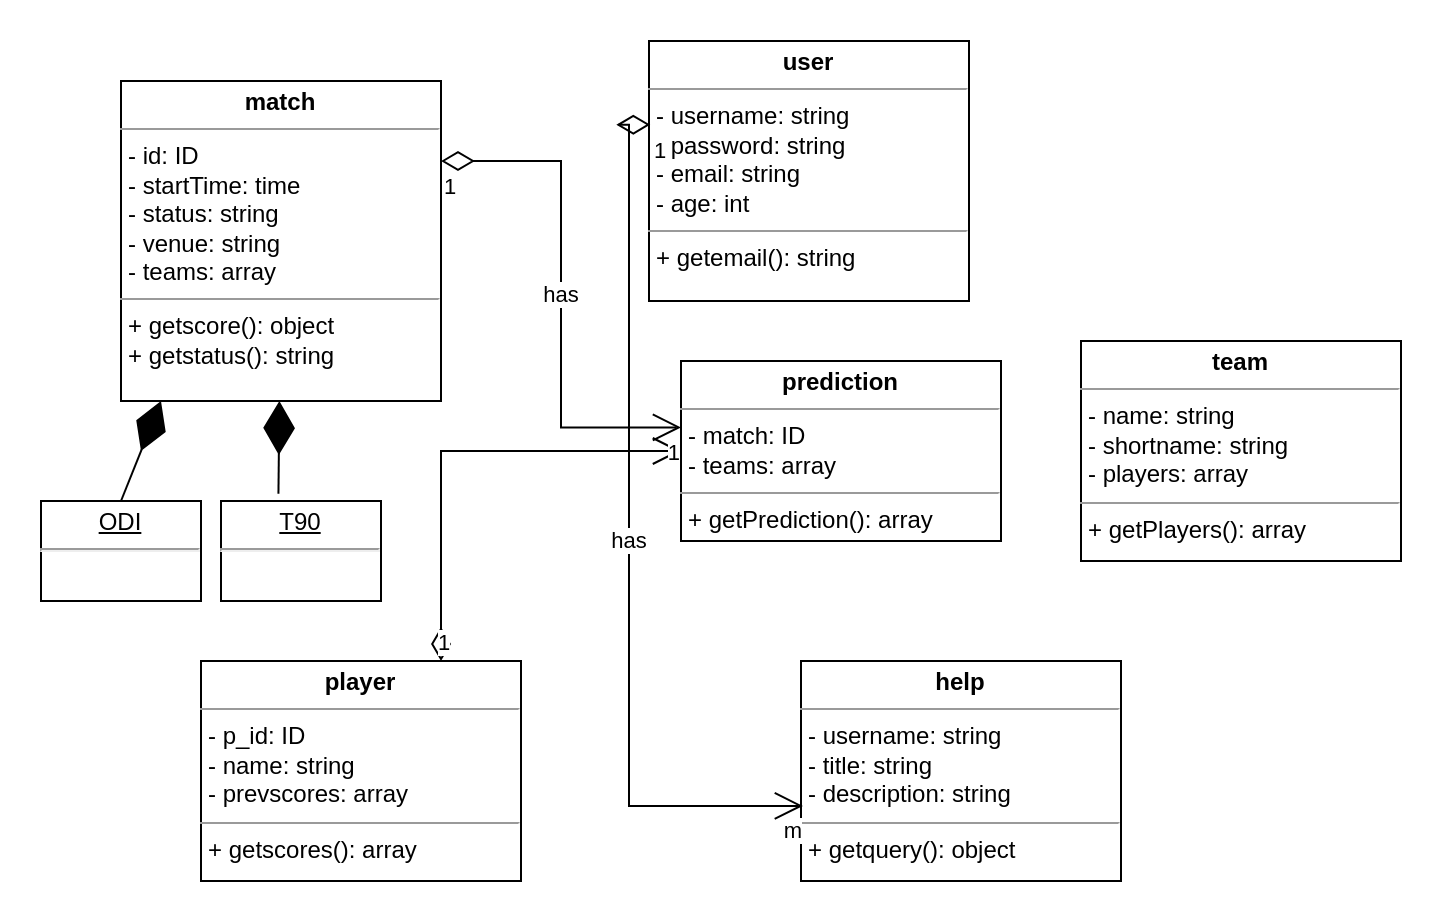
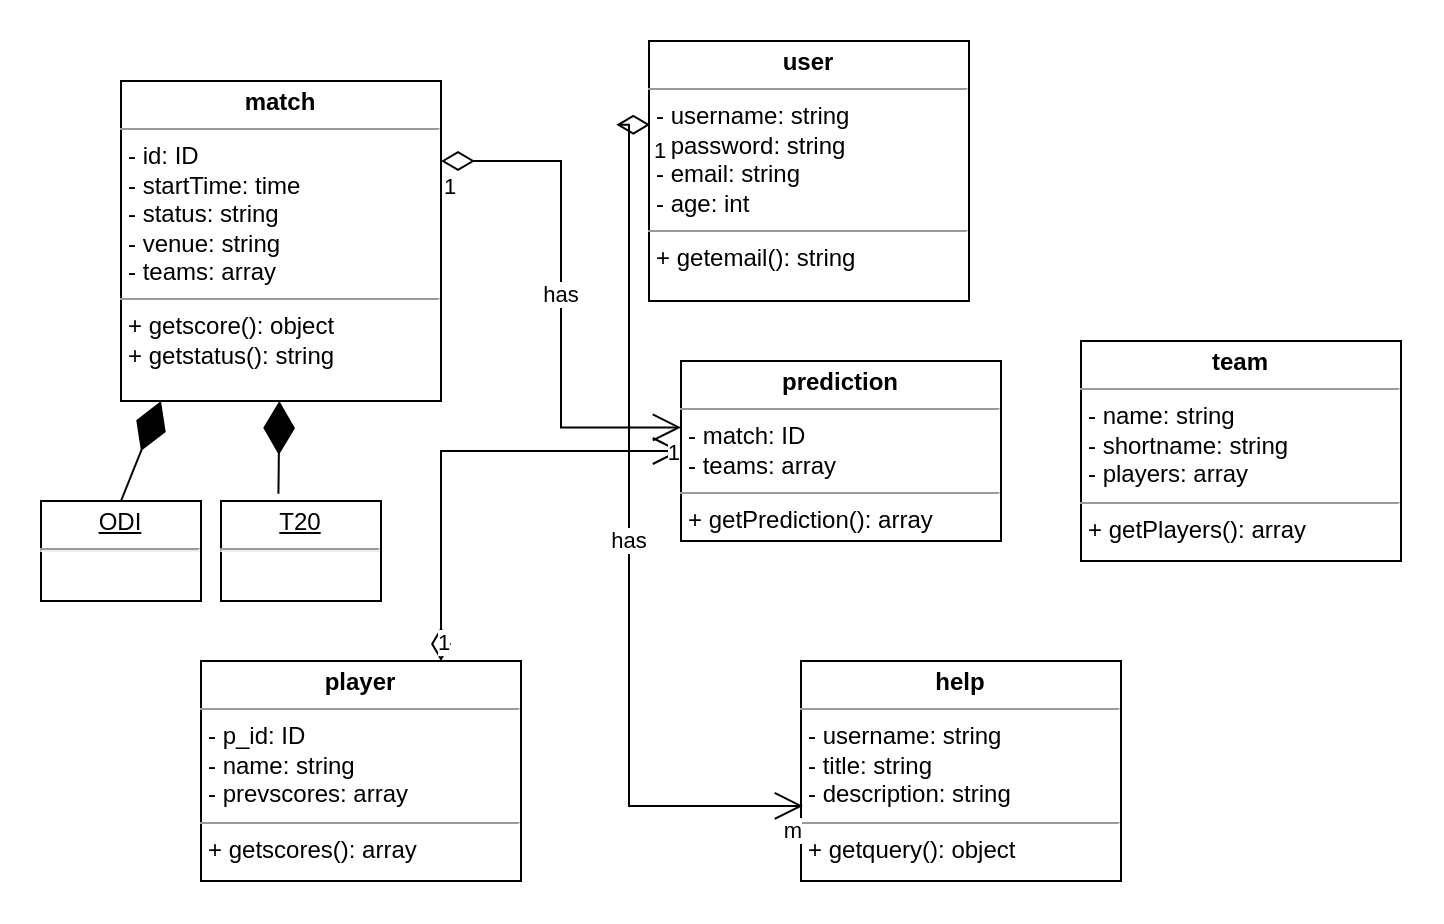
node "T90": label "T90" -> "T20"
